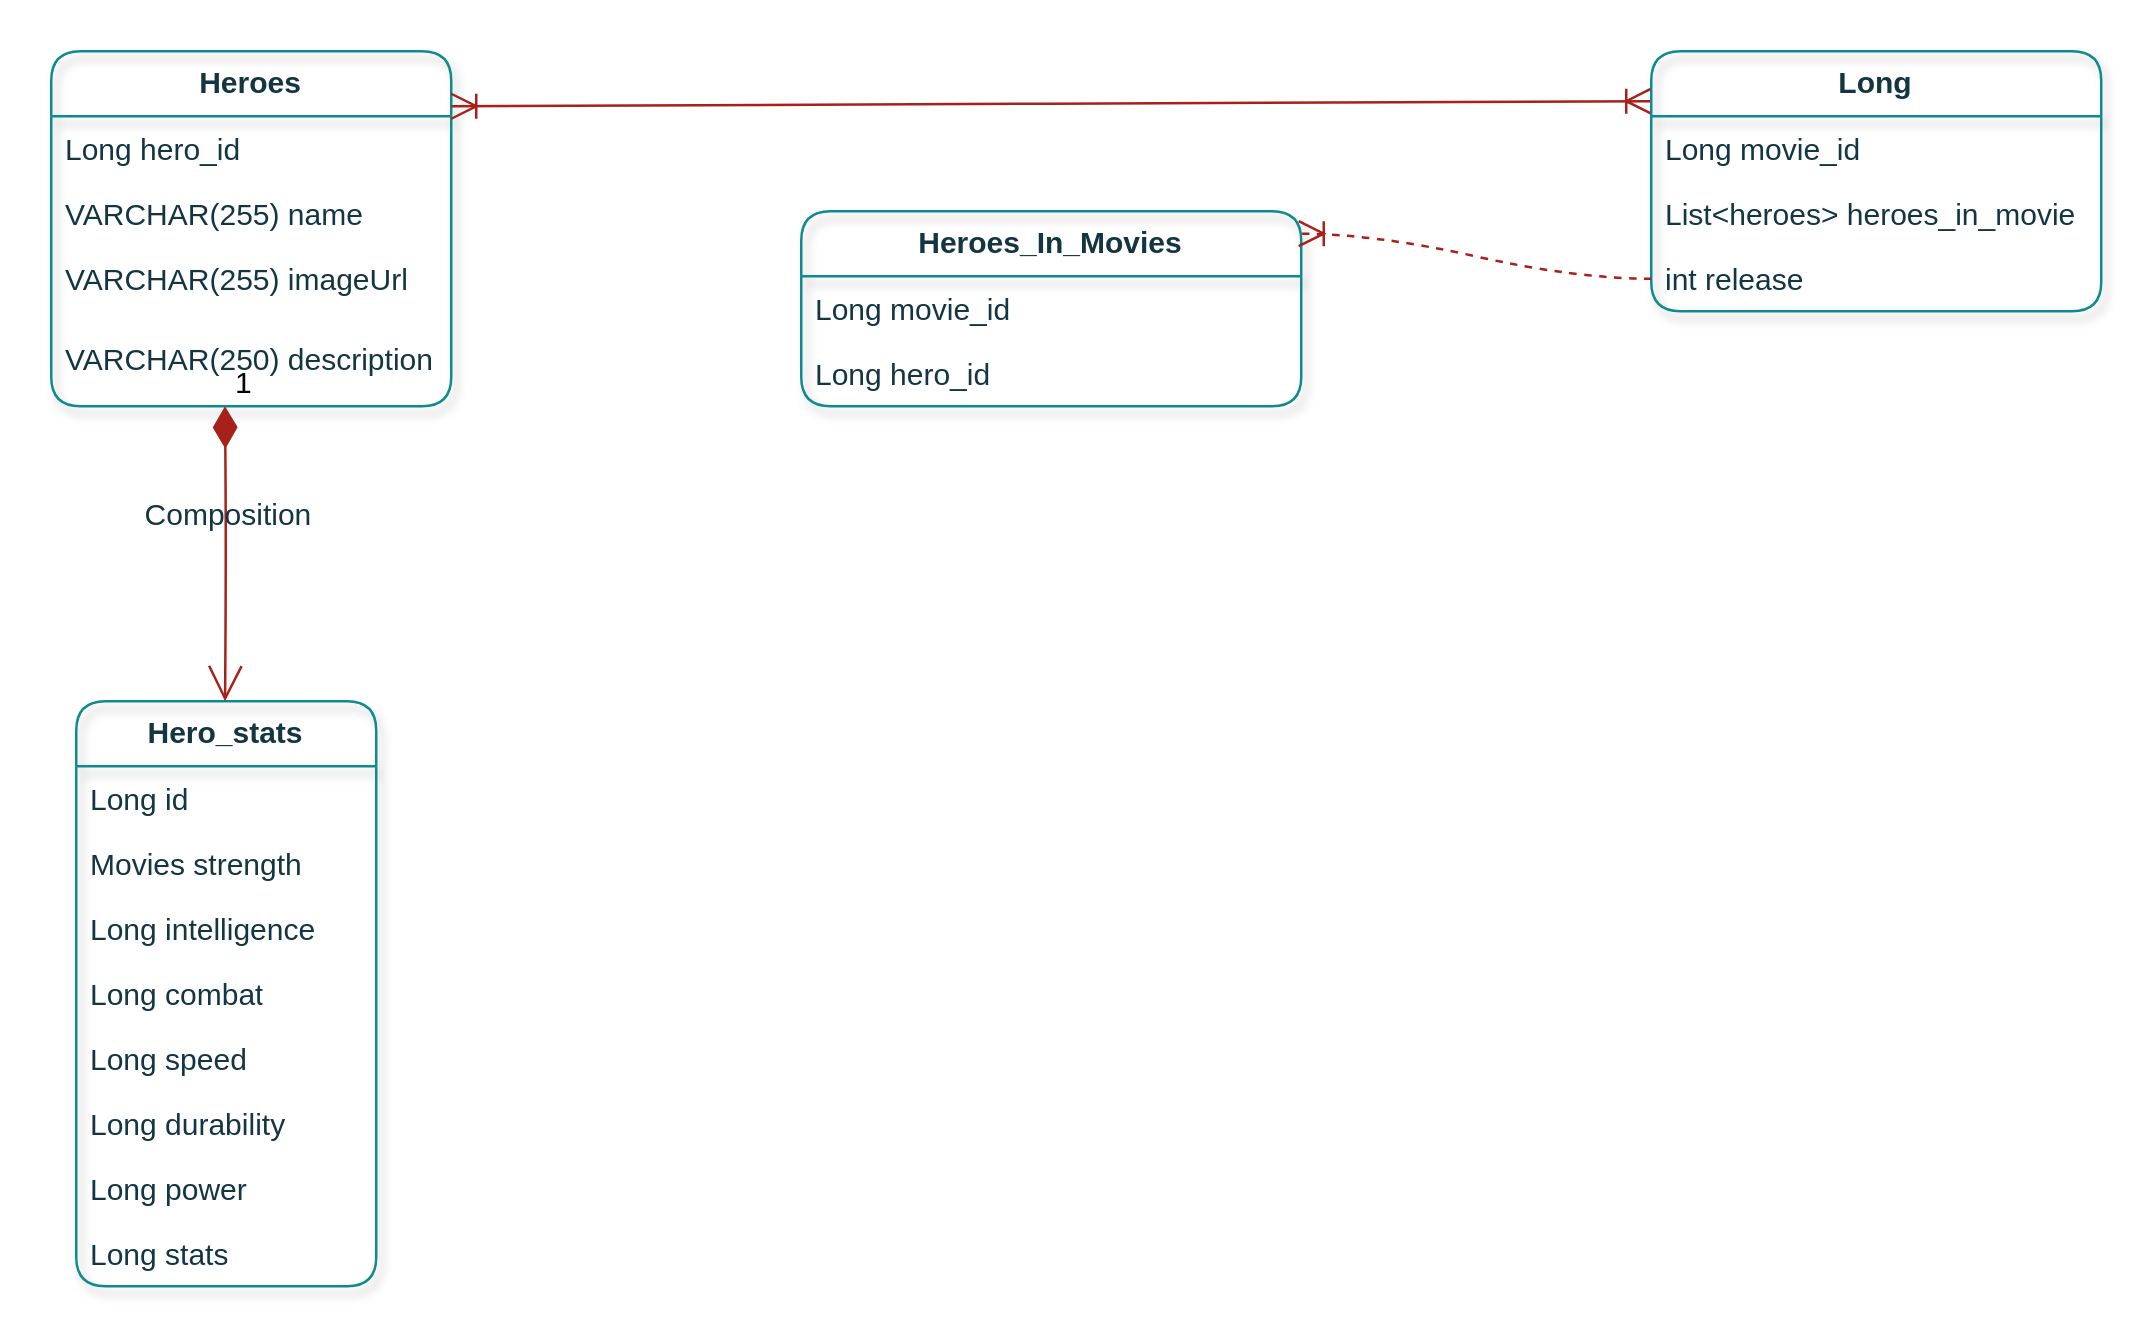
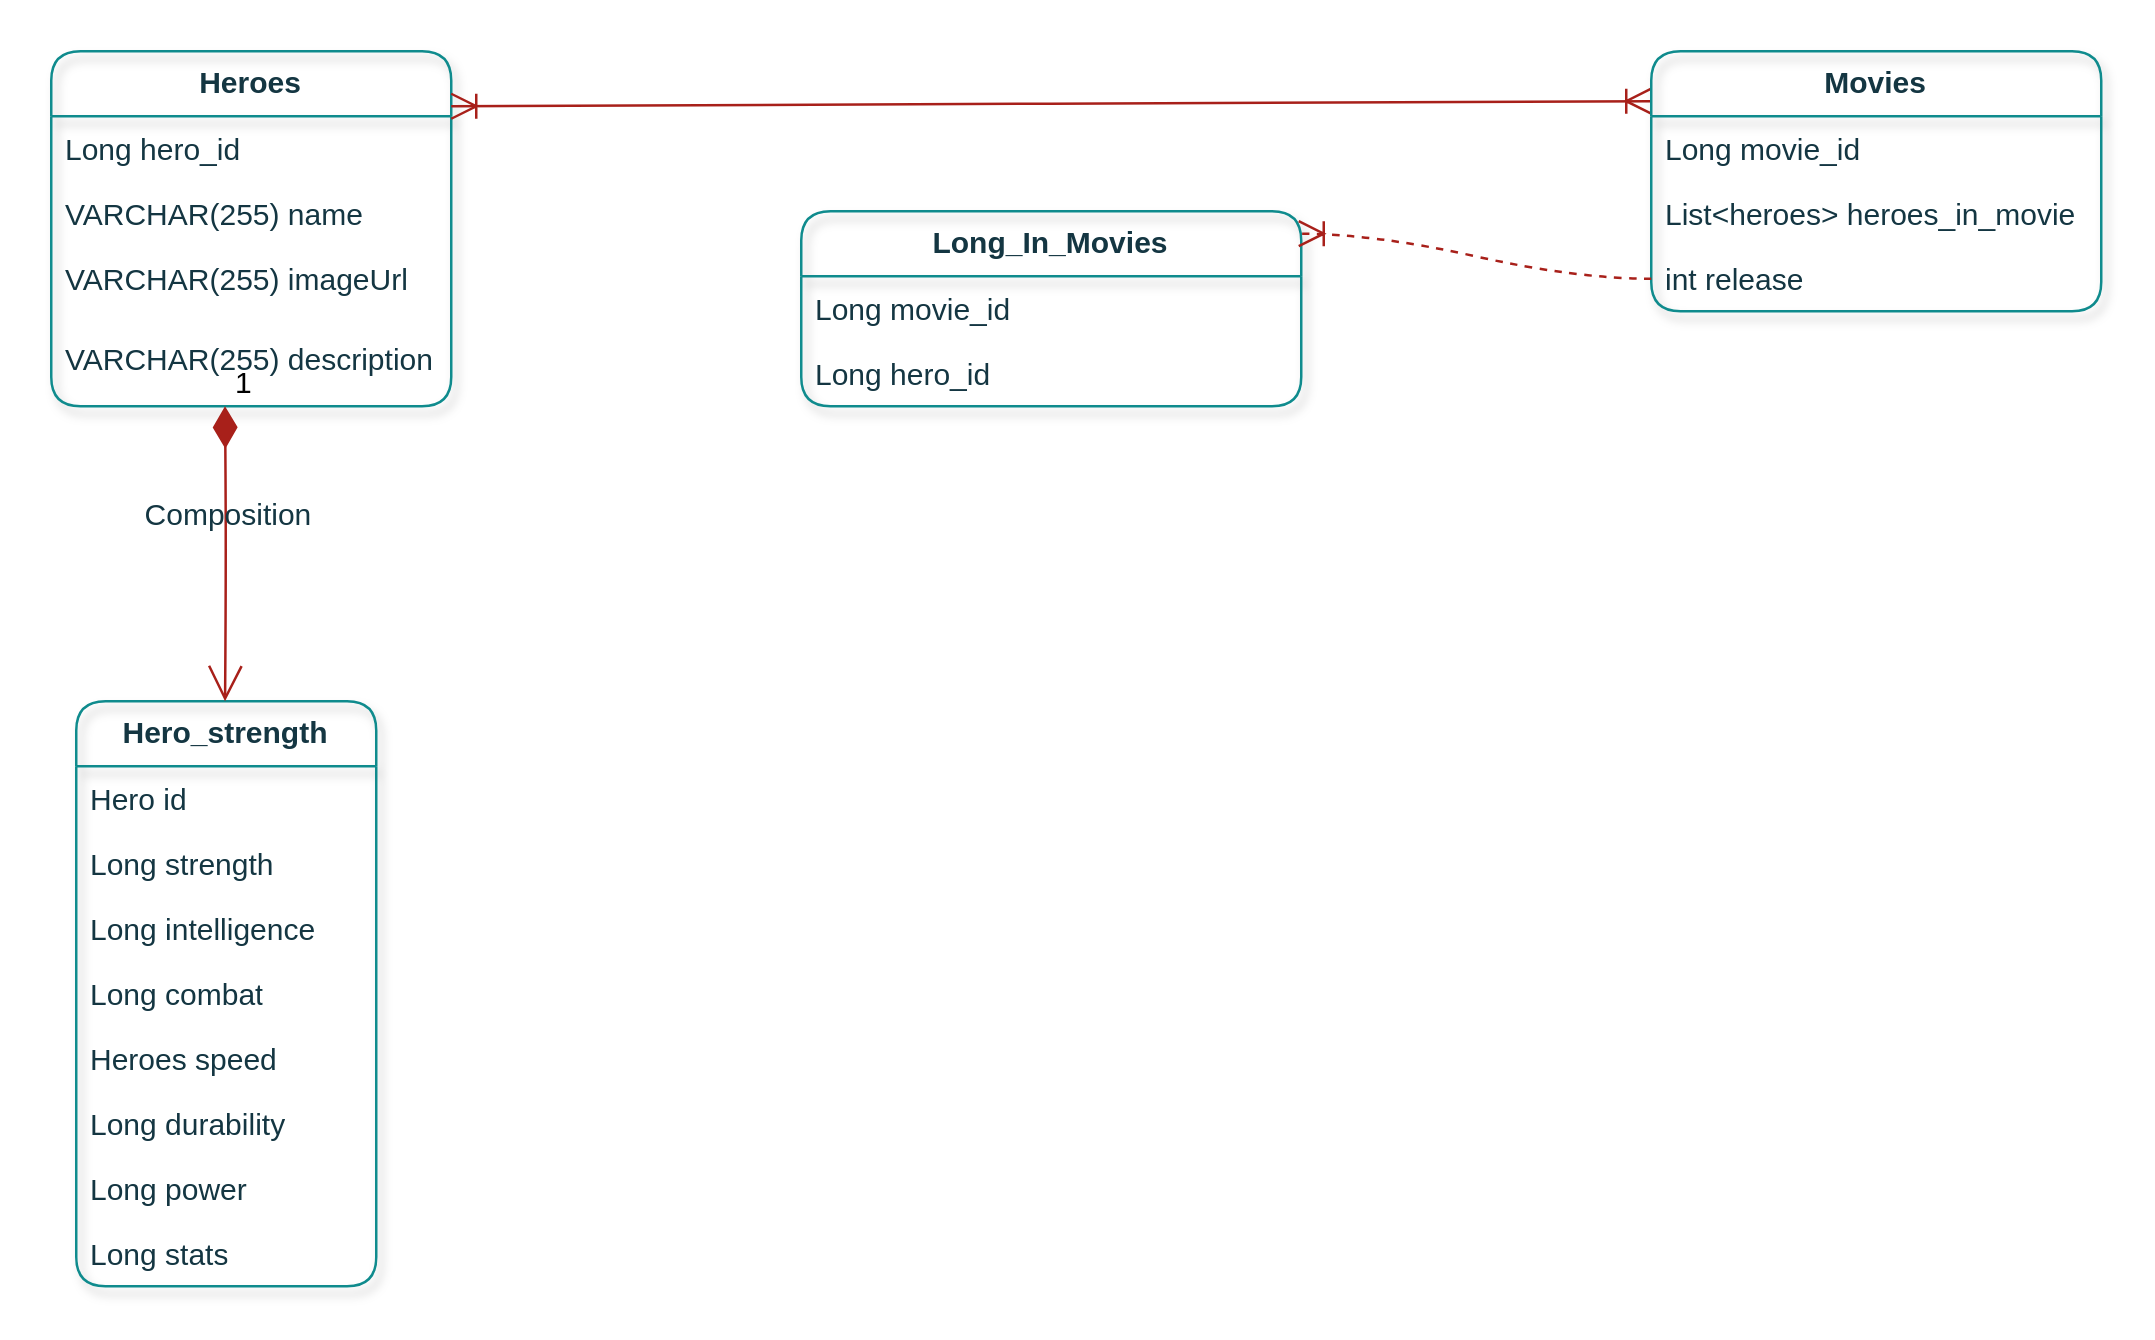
node "Long": label "Long" -> "Movies"
node "Heroes_In_Movies": label "Heroes_In_Movies" -> "Long_In_Movies"
node "VARCHAR(250) description": label "VARCHAR(250) description" -> "VARCHAR(255) description"
node "Hero_stats": label "Hero_stats" -> "Hero_strength"
node "Long id": label "Long id" -> "Hero id"
node "Movies strength": label "Movies strength" -> "Long strength"
node "Long speed": label "Long speed" -> "Heroes speed"
